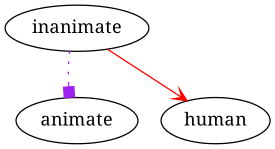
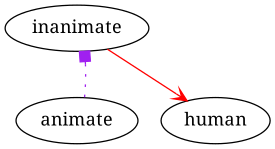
edge "inanimate" -> "animate": reversed
